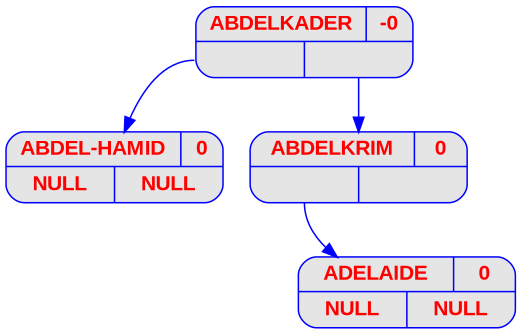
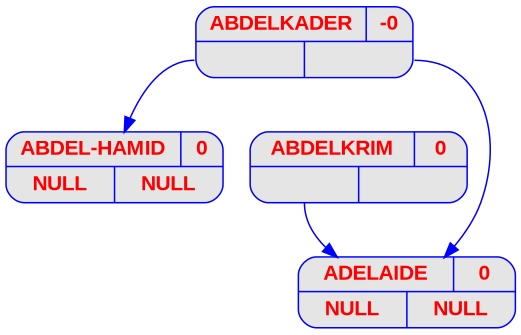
edge "ABDELKADER" -> "ABDELKRIM": now "ABDELKADER" -> "ADELAIDE"
